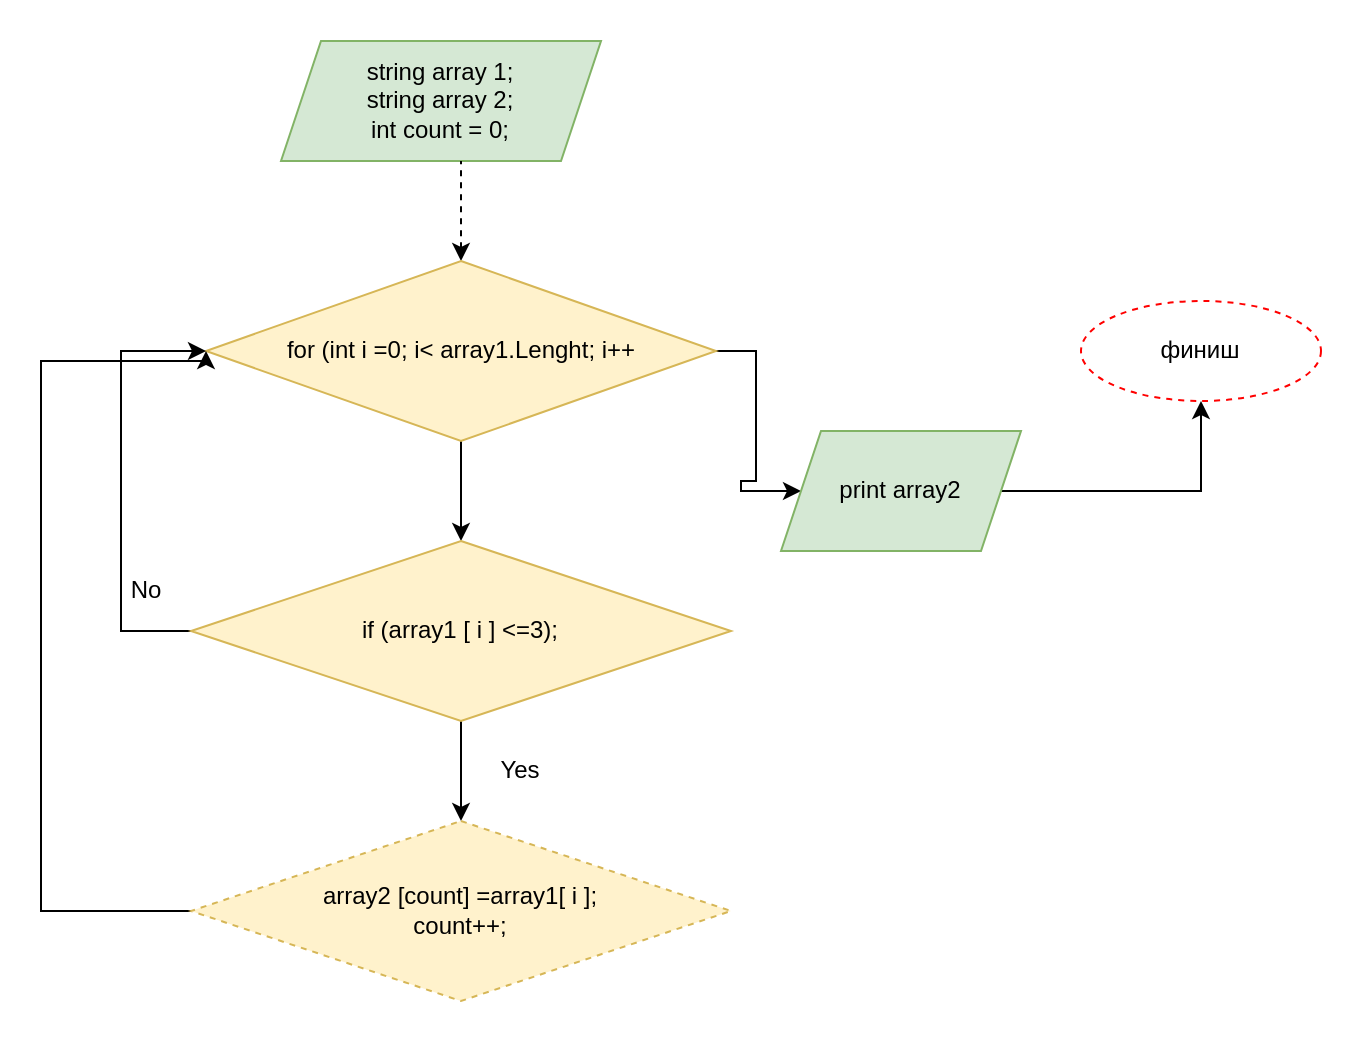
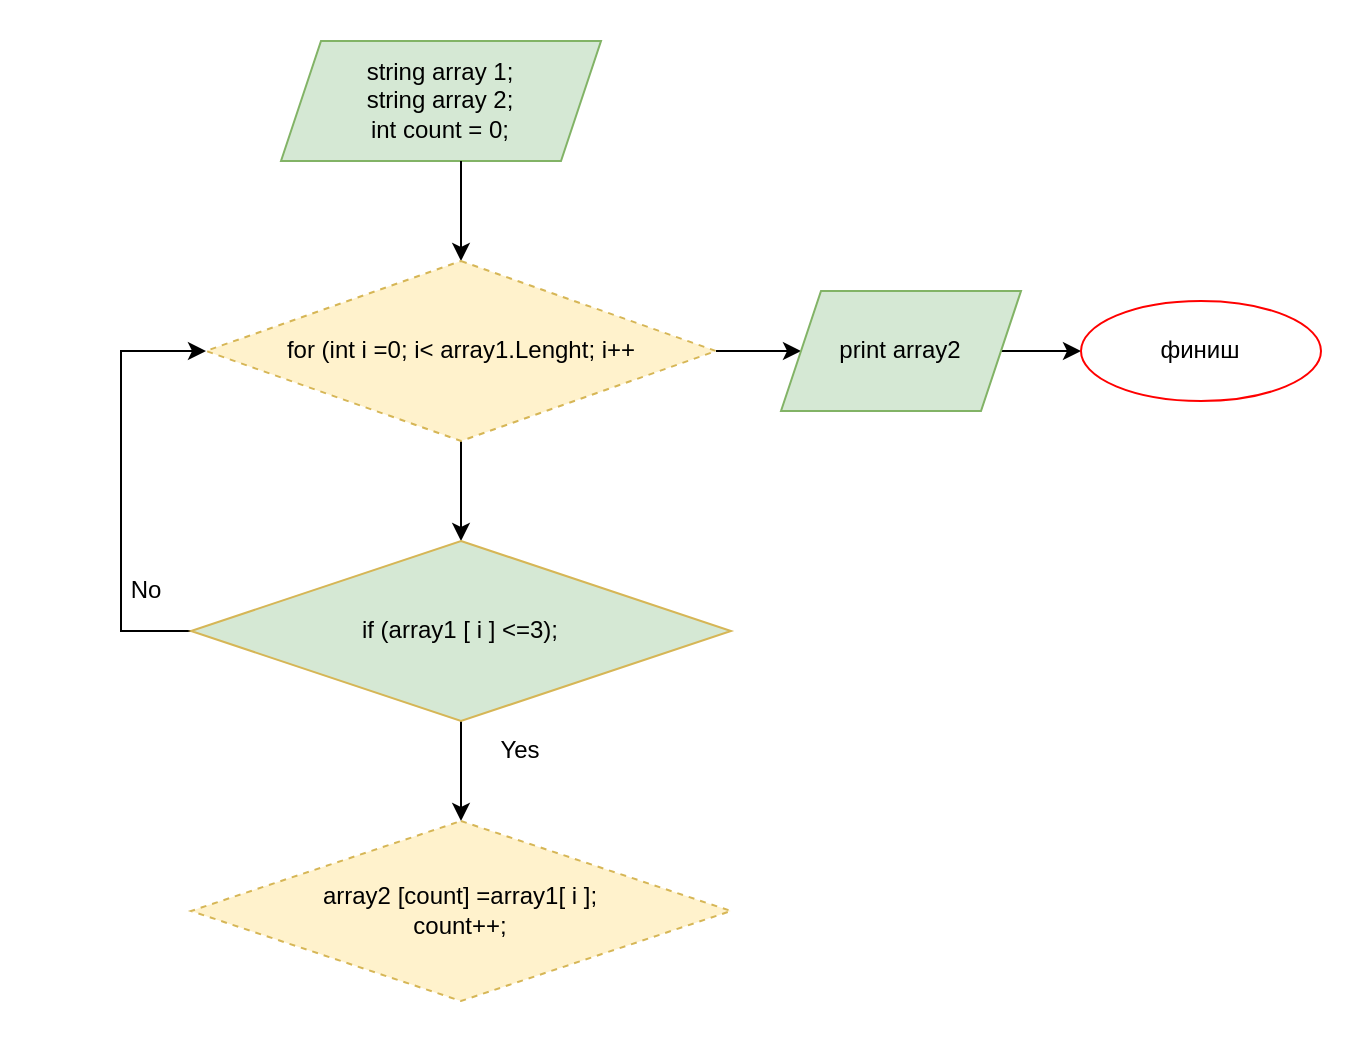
edge "string array 1; string array 2; int count = 0;" -> "for (int i =0; i< array1.Lenght; i++": style dashed -> solid
node "for (int i =0; i< array1.Lenght; i++": style solid -> dashed
node "финиш": style dashed -> solid
node "print array2": moved (901, 491) -> (901, 351)
edge "array2 [count] =array1[ i ]; count++;" -> "for (int i =0; i< array1.Lenght; i++": removed
node "if (array1 [ i ] <=3);": fillcolor #fff2cc -> #d5e8d4
node "Yes": moved (521, 771) -> (521, 751)
